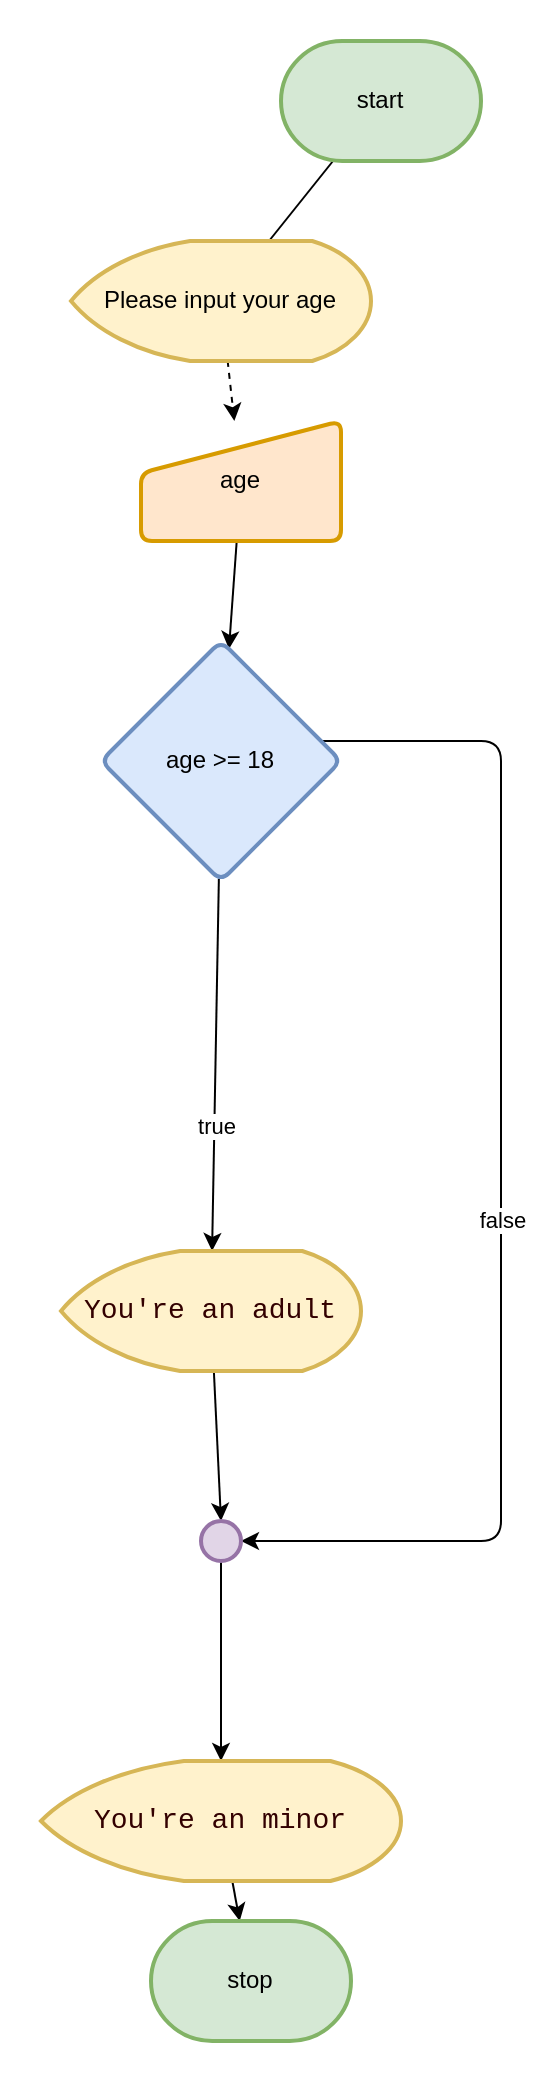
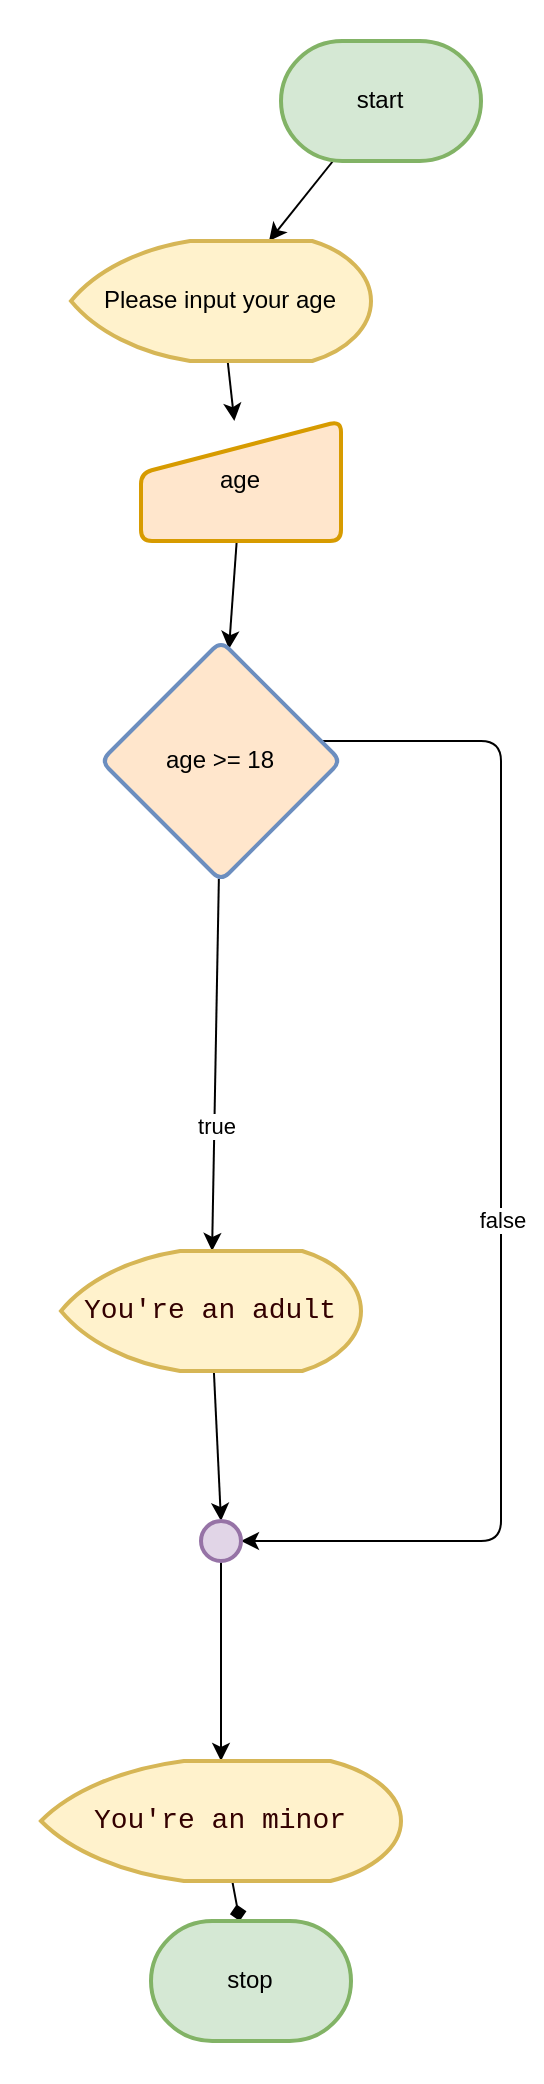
edge "start" -- "Please input your age": arrowhead none -> classic
edge "Please input your age" -> "age": style dashed -> solid
node "age >= 18": fillcolor #dae8fc -> #ffe6cc
edge "You're an minor" -> "stop": arrowhead classic -> diamond
